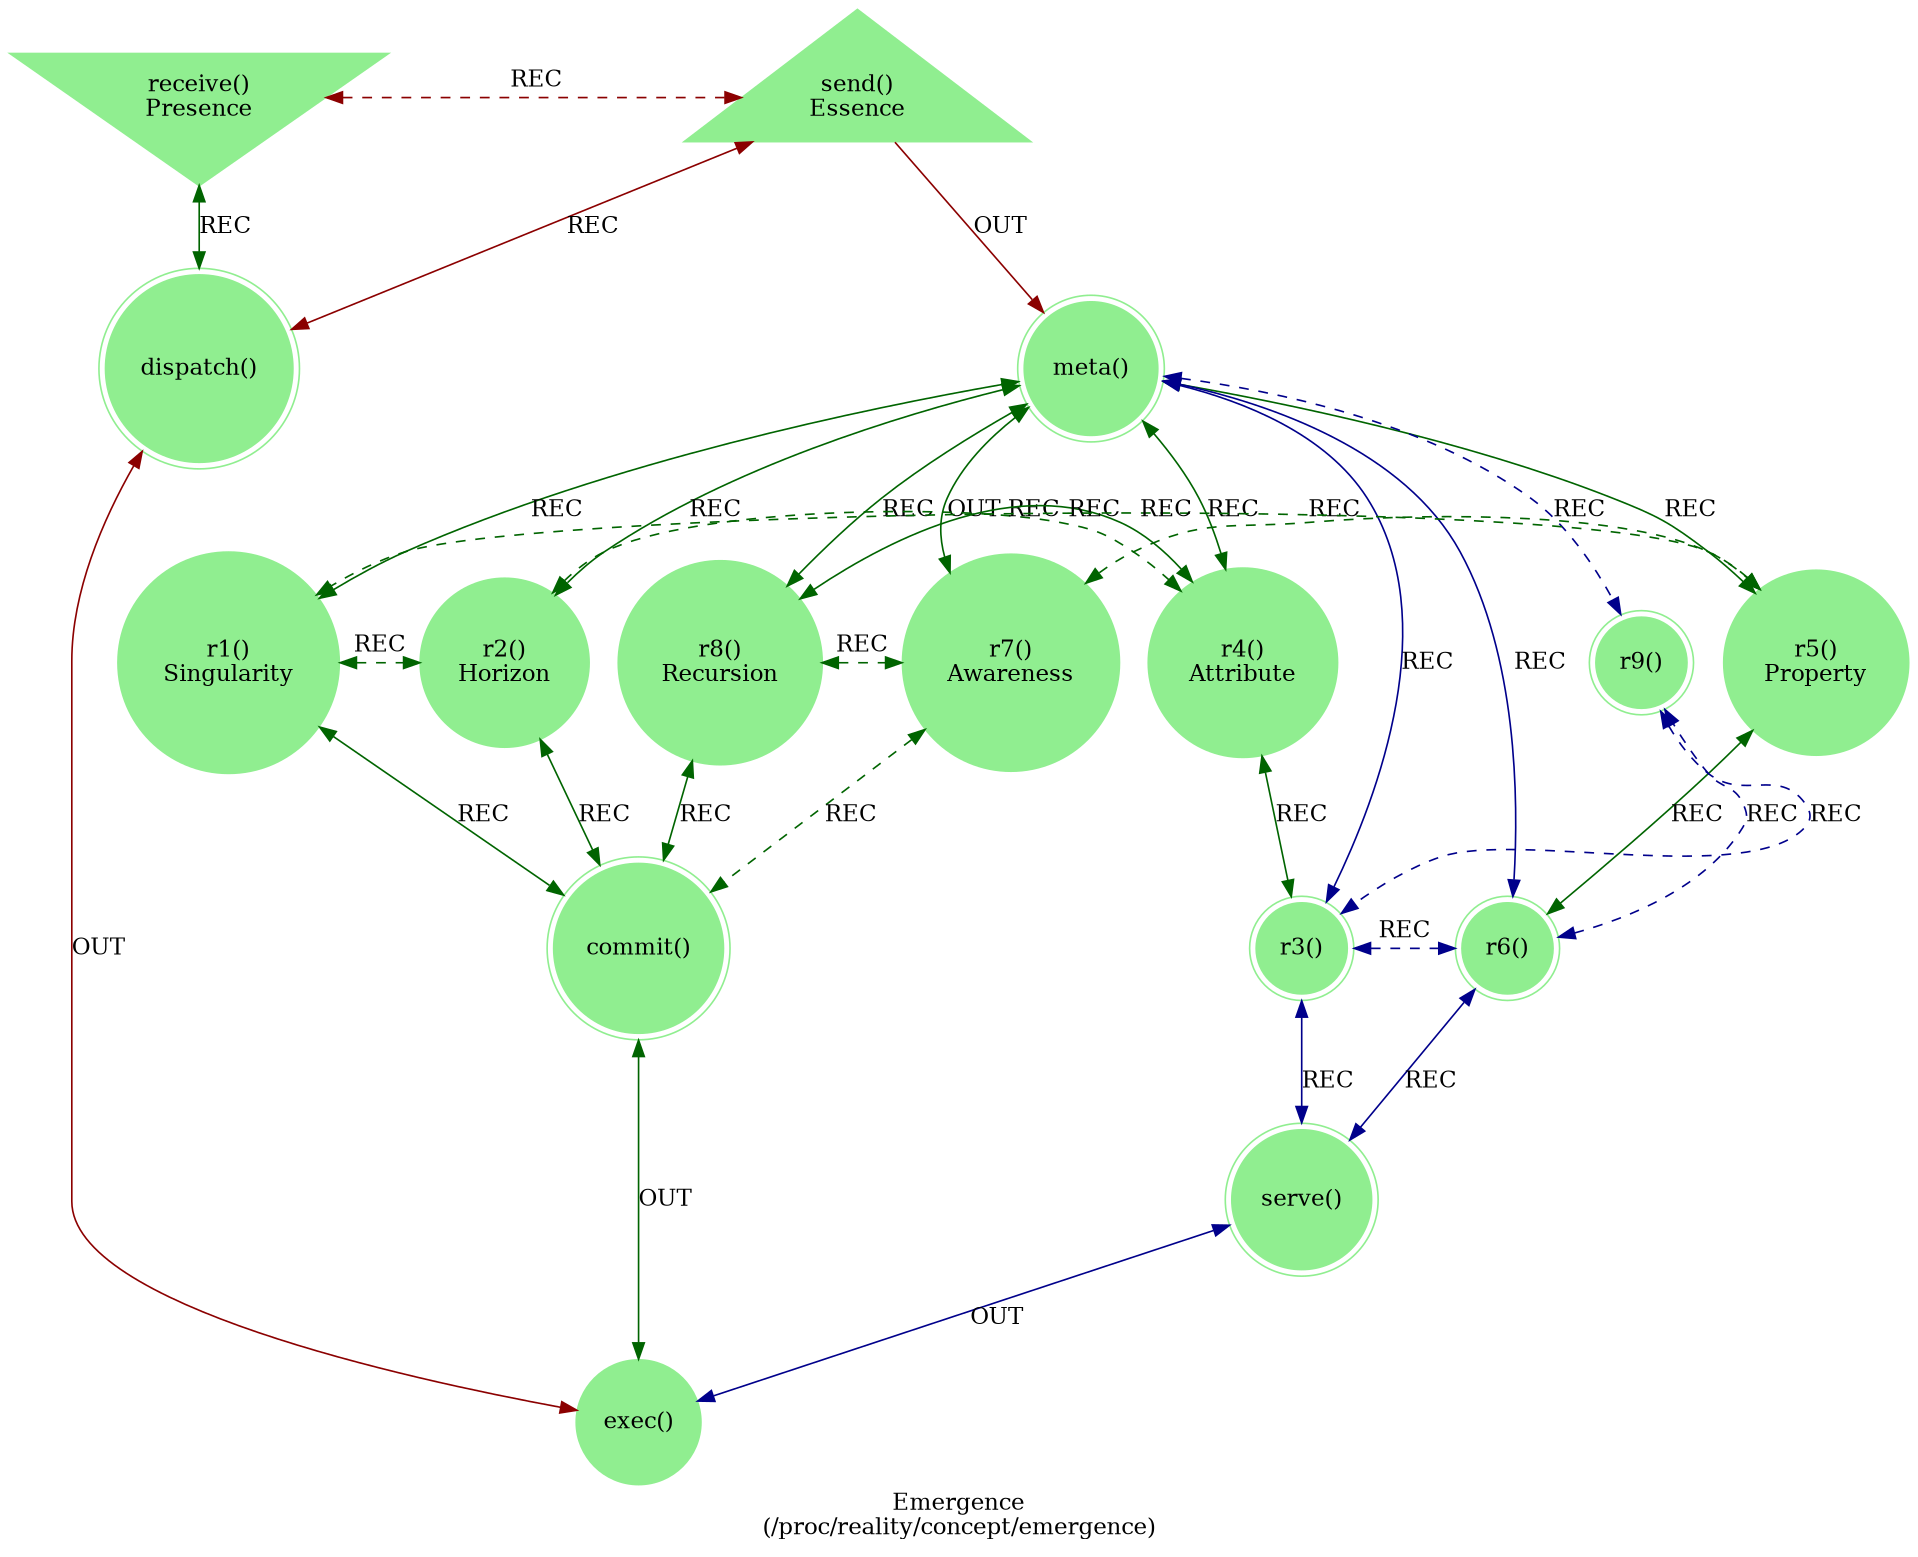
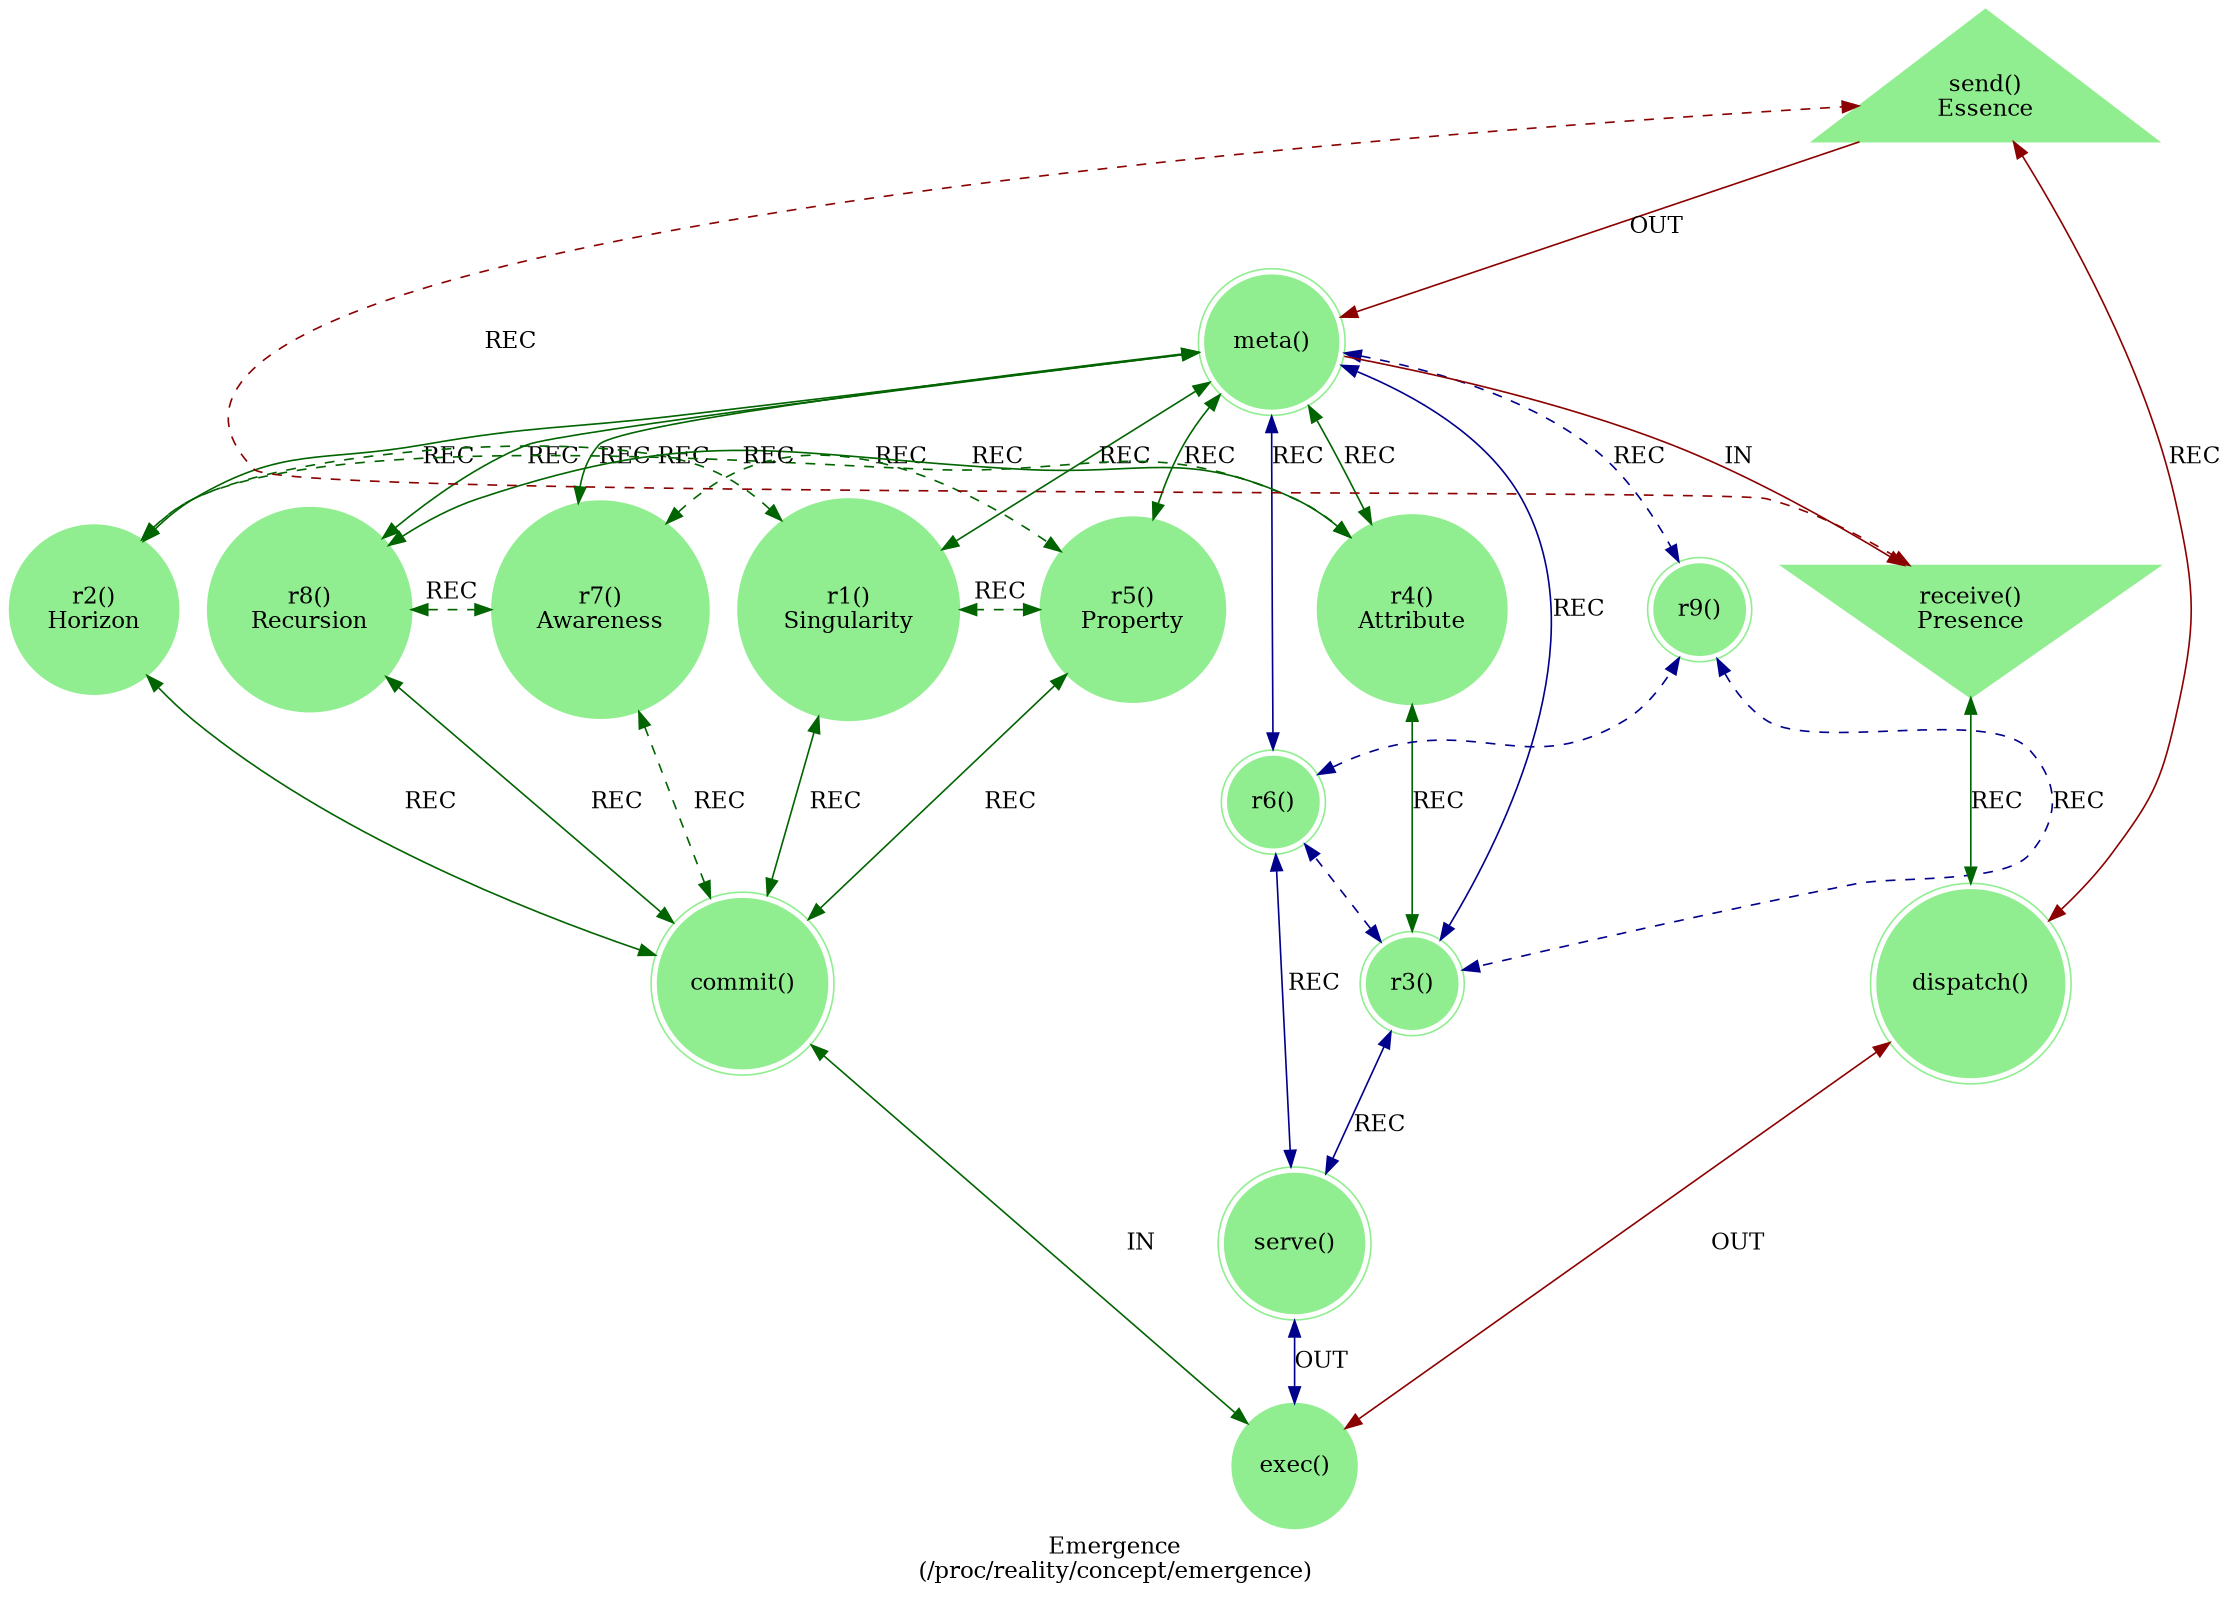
edge "meta()" -> "receive() Presence": added, label "IN"
edge "meta()" -- "r7() Awareness": label "OUT" -> "REC"
edge "r5() Property" -- "r6()": now "r5() Property" -- "commit()"
edge "commit()" -- "exec()": label "OUT" -> "IN"
